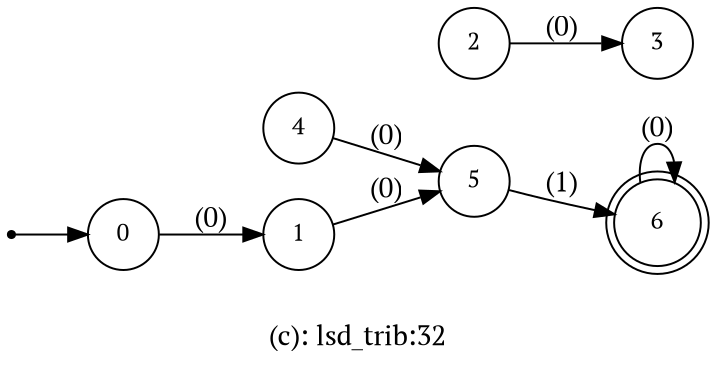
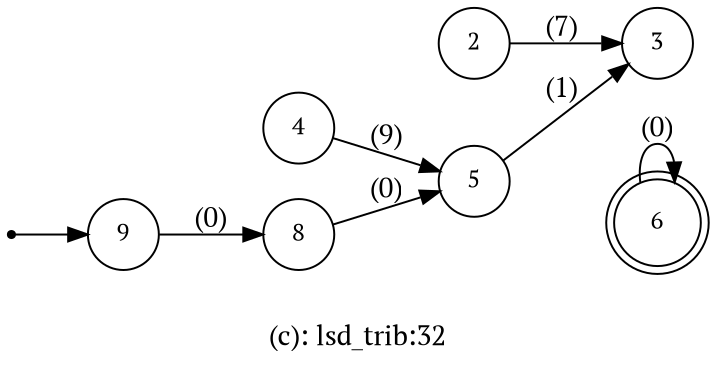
edge "2" -> "3": label "(0)" -> "(7)"
edge "4" -> "5": label "(0)" -> "(9)"
edge "5" -> "6": now "5" -> "3"
node "0": label "0" -> "9"
node "1": label "1" -> "8"
